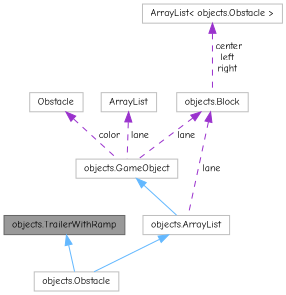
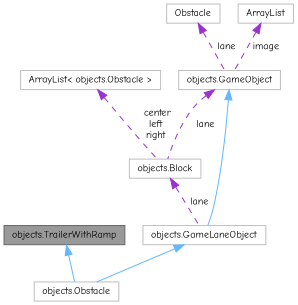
edge "objects.GameObject" -> "Obstacle": label " color" -> " lane"
edge "objects.GameObject" -> "ArrayList": label " lane" -> " image"
edge "objects.GameObject" -> "objects.Block": reversed
node "objects.ArrayList": label "objects.ArrayList" -> "objects.GameLaneObject"
